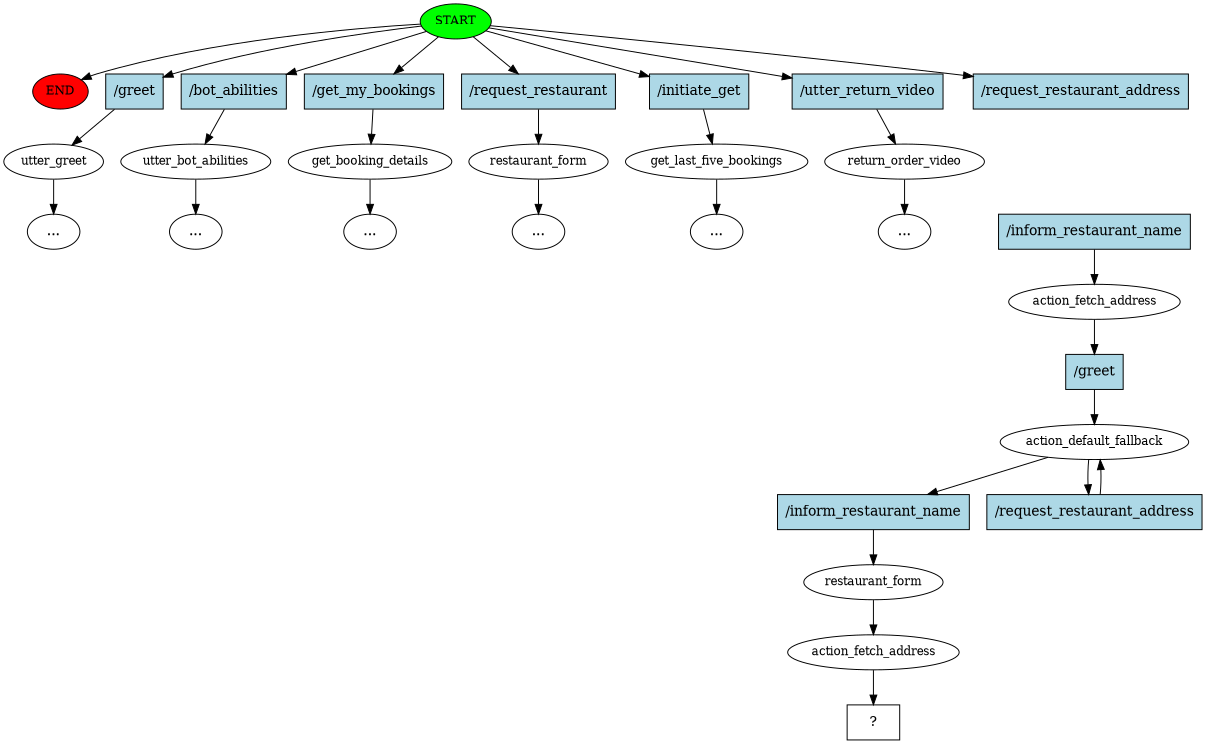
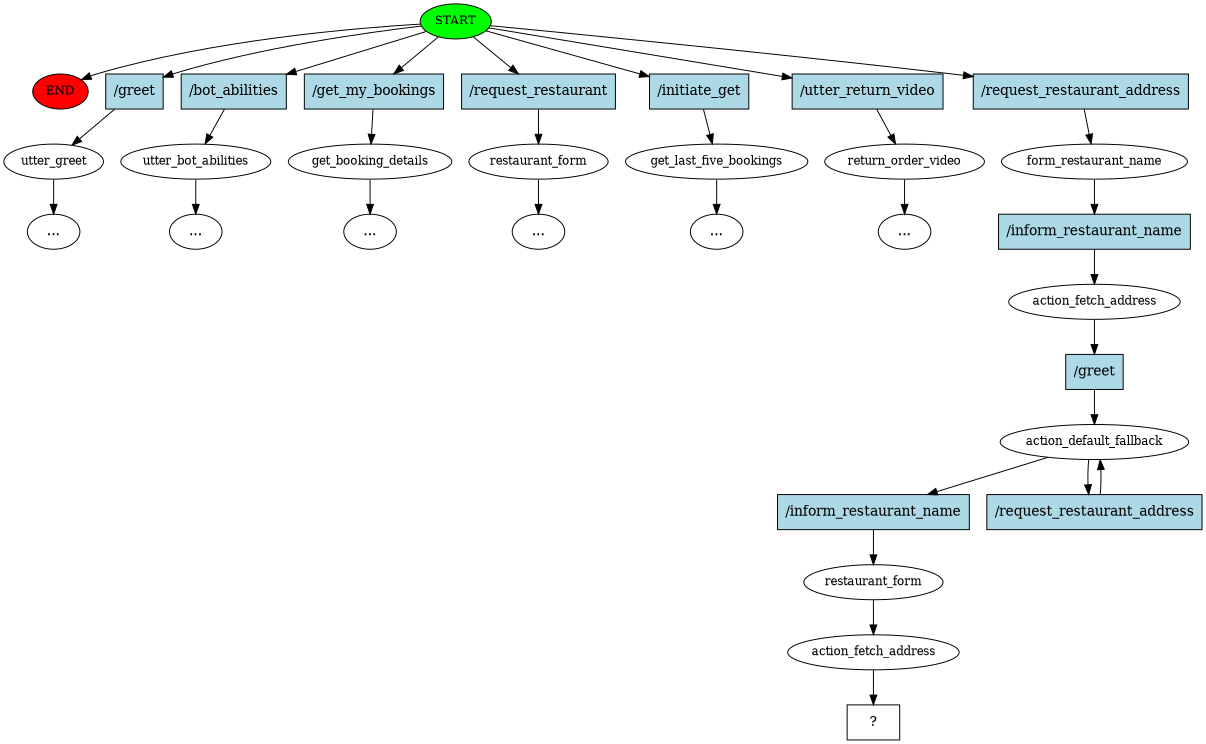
node "form_restaurant_name": added
